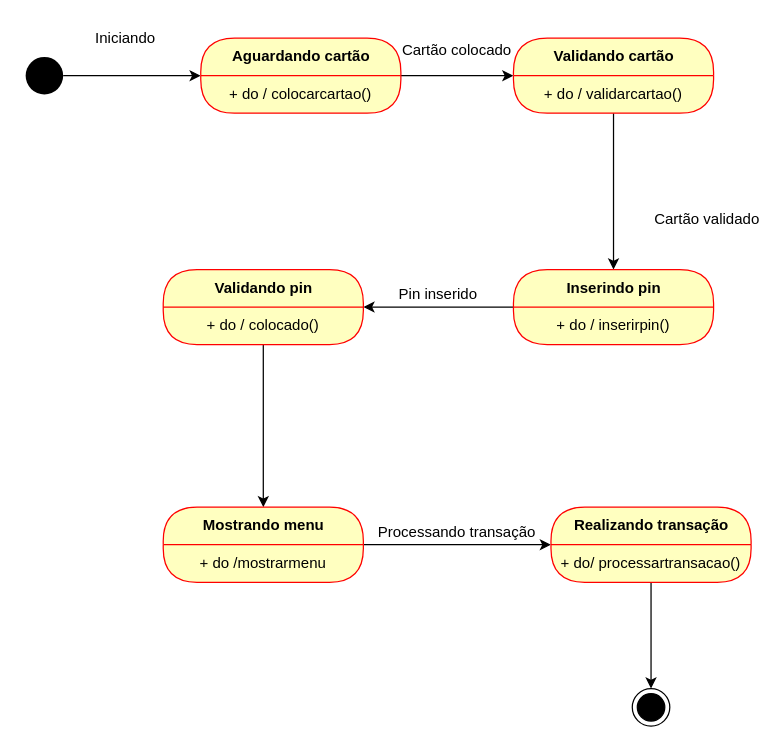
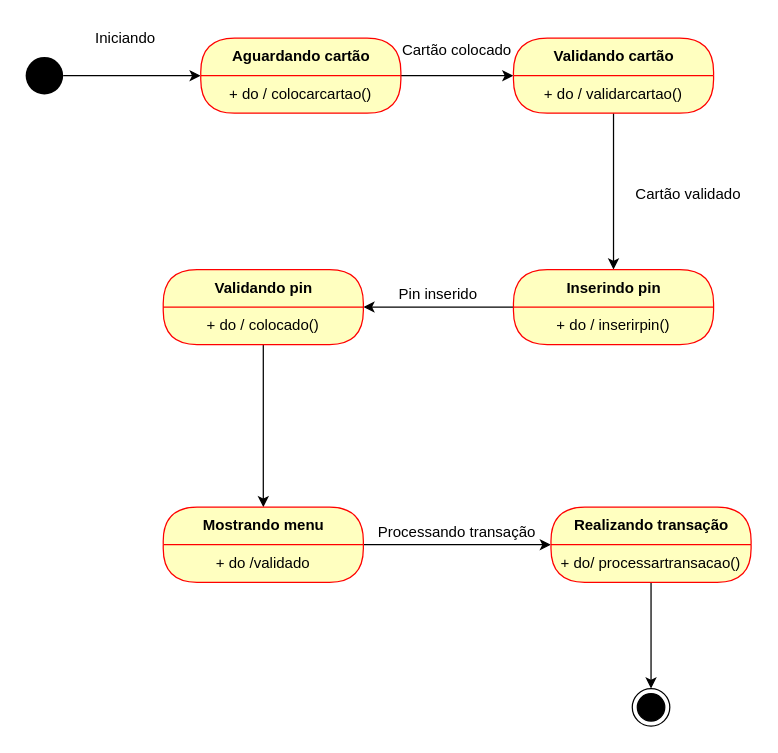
node "Cartão validado": moved (707, 219) -> (688, 194)
node "+ do /mostrarmenu": label "+ do /mostrarmenu" -> "+ do /validado"
